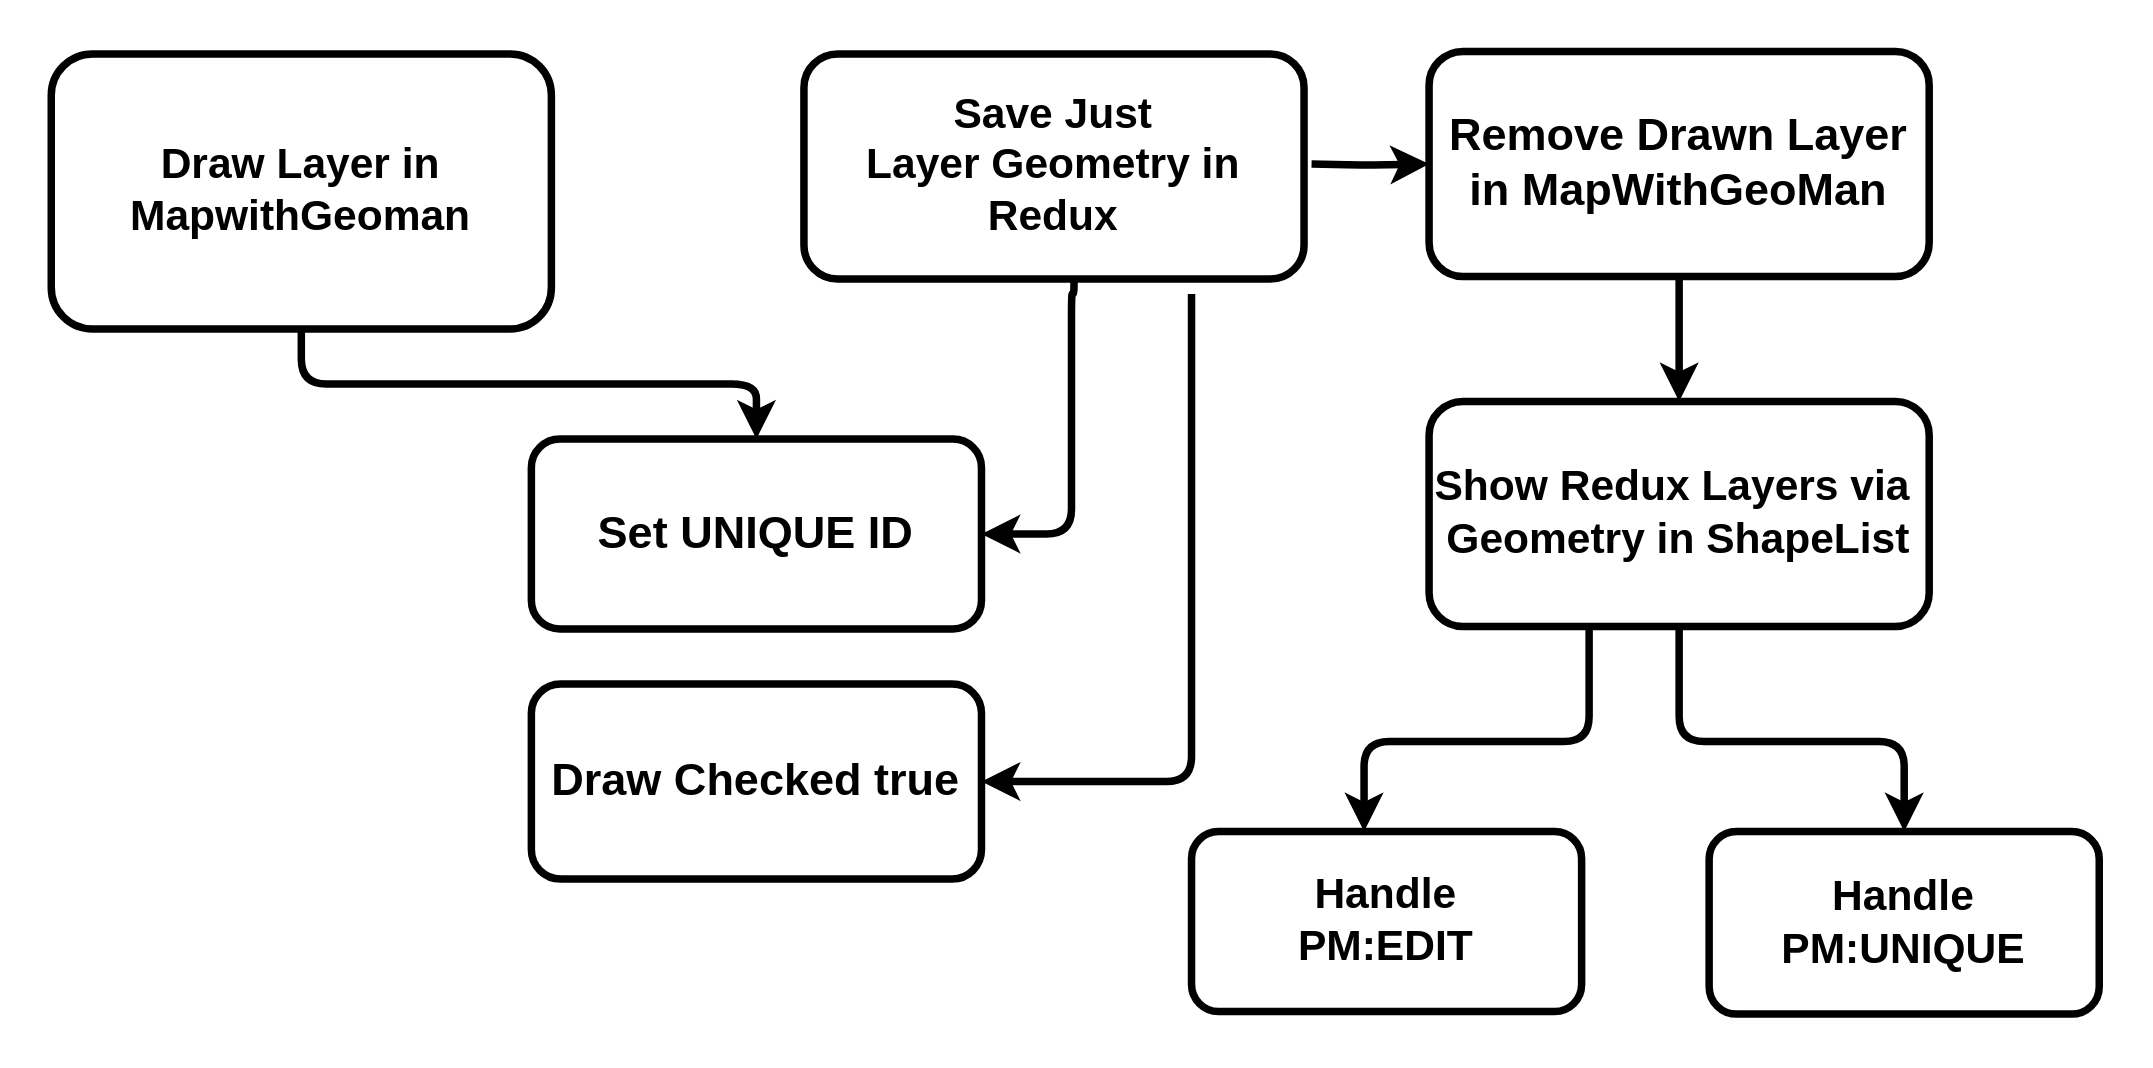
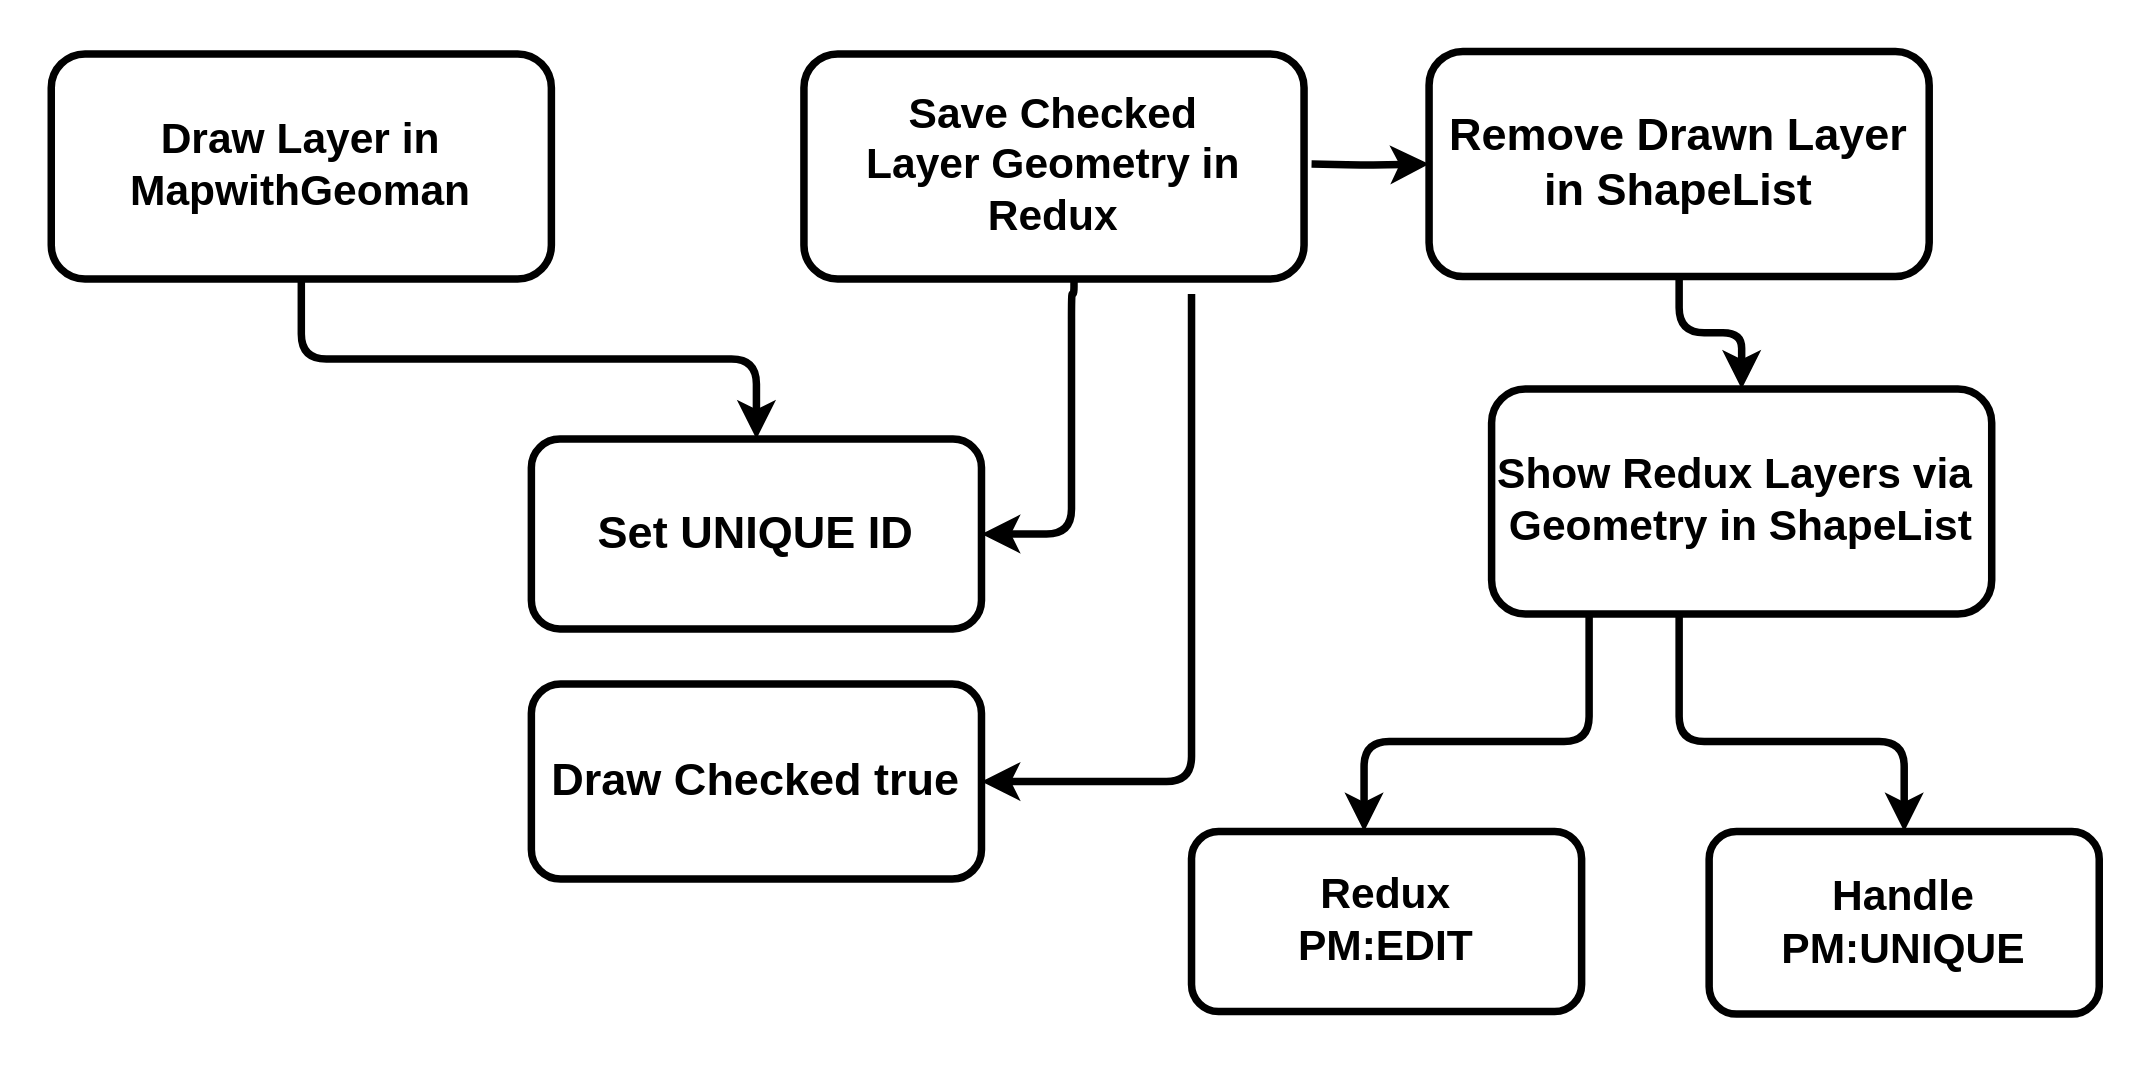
node "Remove Drawn Layer in MapWithGeoMan": label "Remove Drawn Layer in MapWithGeoMan" -> "Remove Drawn Layer in ShapeList"
node "Save Just Layer Geometry in Redux": label "Save Just Layer Geometry in Redux" -> "Save Checked Layer Geometry in Redux"
node "Draw Layer in MapwithGeoman": size 500x275 -> 500x225
node "Show Redux Layers via Geometry in ShapeList": moved (1679, 514) -> (1741, 501)
node "Handle PM:EDIT": label "Handle PM:EDIT" -> "Redux PM:EDIT"
